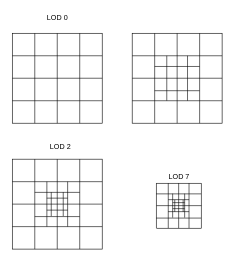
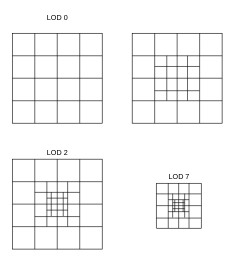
node "LOD 2": moved (60, 147) -> (57, 153)
